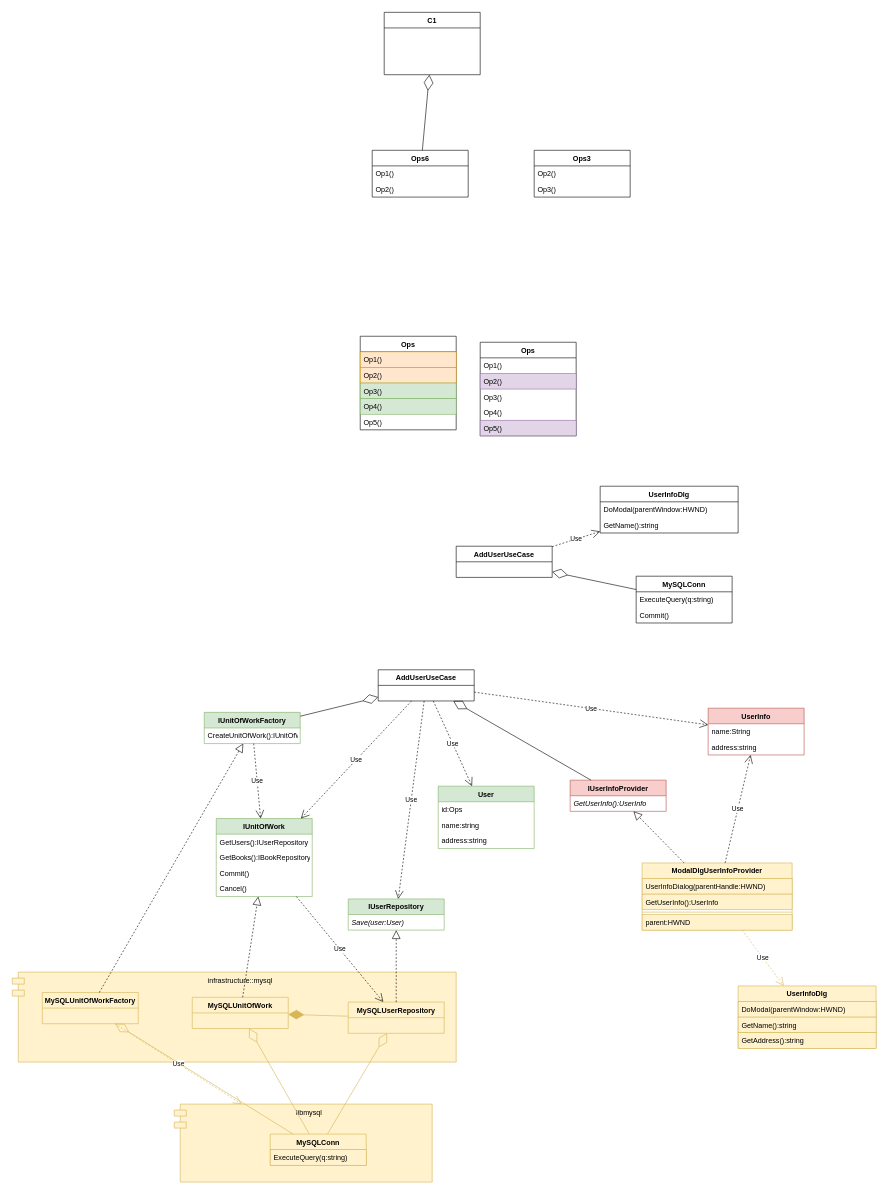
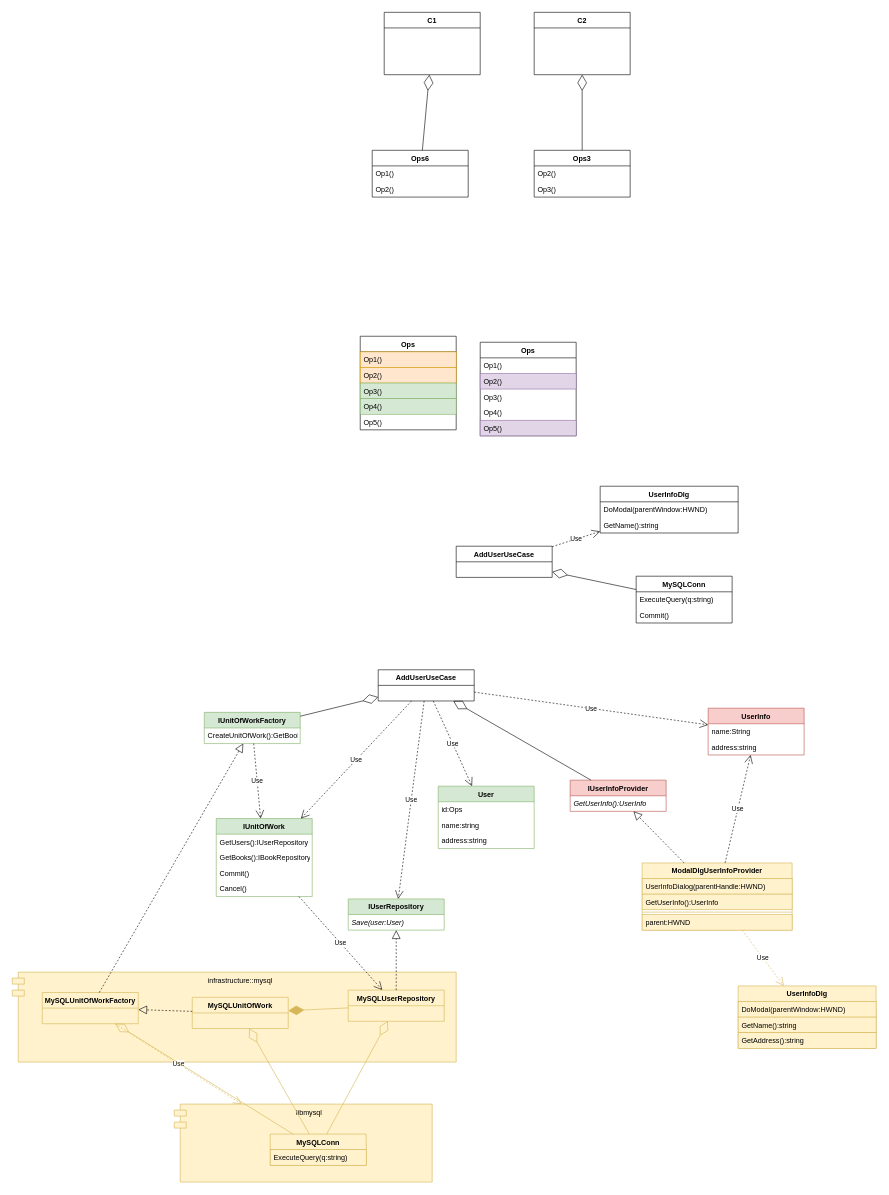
node "C2": added
edge "Ops3" -> "C2": added
node "CreateUnitOfWork():IUnitOfWork": label "CreateUnitOfWork():IUnitOfWork" -> "CreateUnitOfWork():GetBooks"
edge "MySQLUnitOfWork" -> "IUnitOfWork": now "MySQLUnitOfWork" -> "MySQLUnitOfWorkFactory"
node "MySQLUserRepository": moved (396, 1018) -> (396, 1006)
